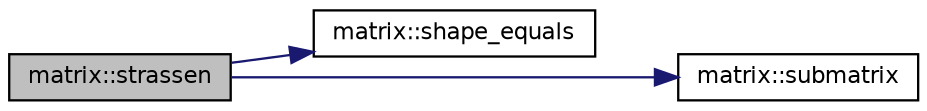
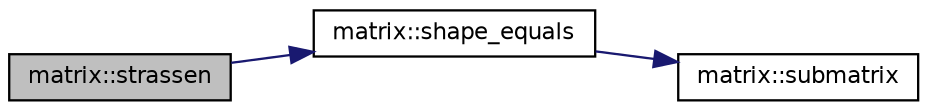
edge "matrix::strassen" -> "matrix::submatrix": now "matrix::shape_equals" -> "matrix::submatrix"
